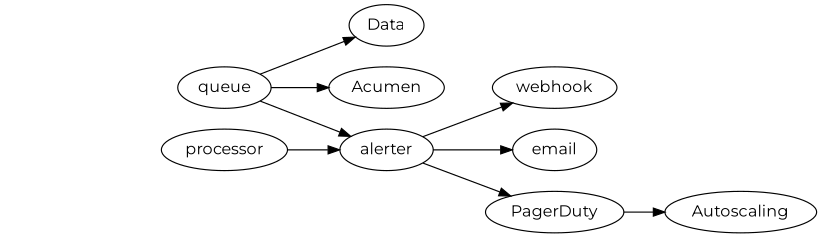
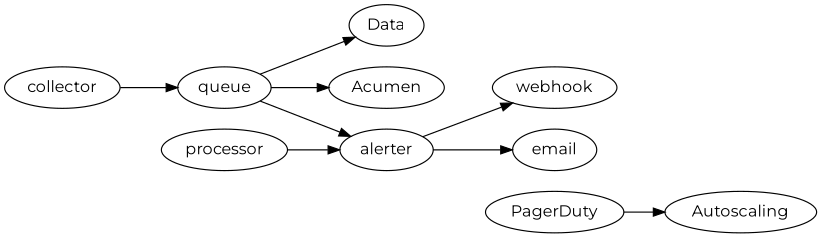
node "collector": added
edge "alerter" -> "PagerDuty": removed
